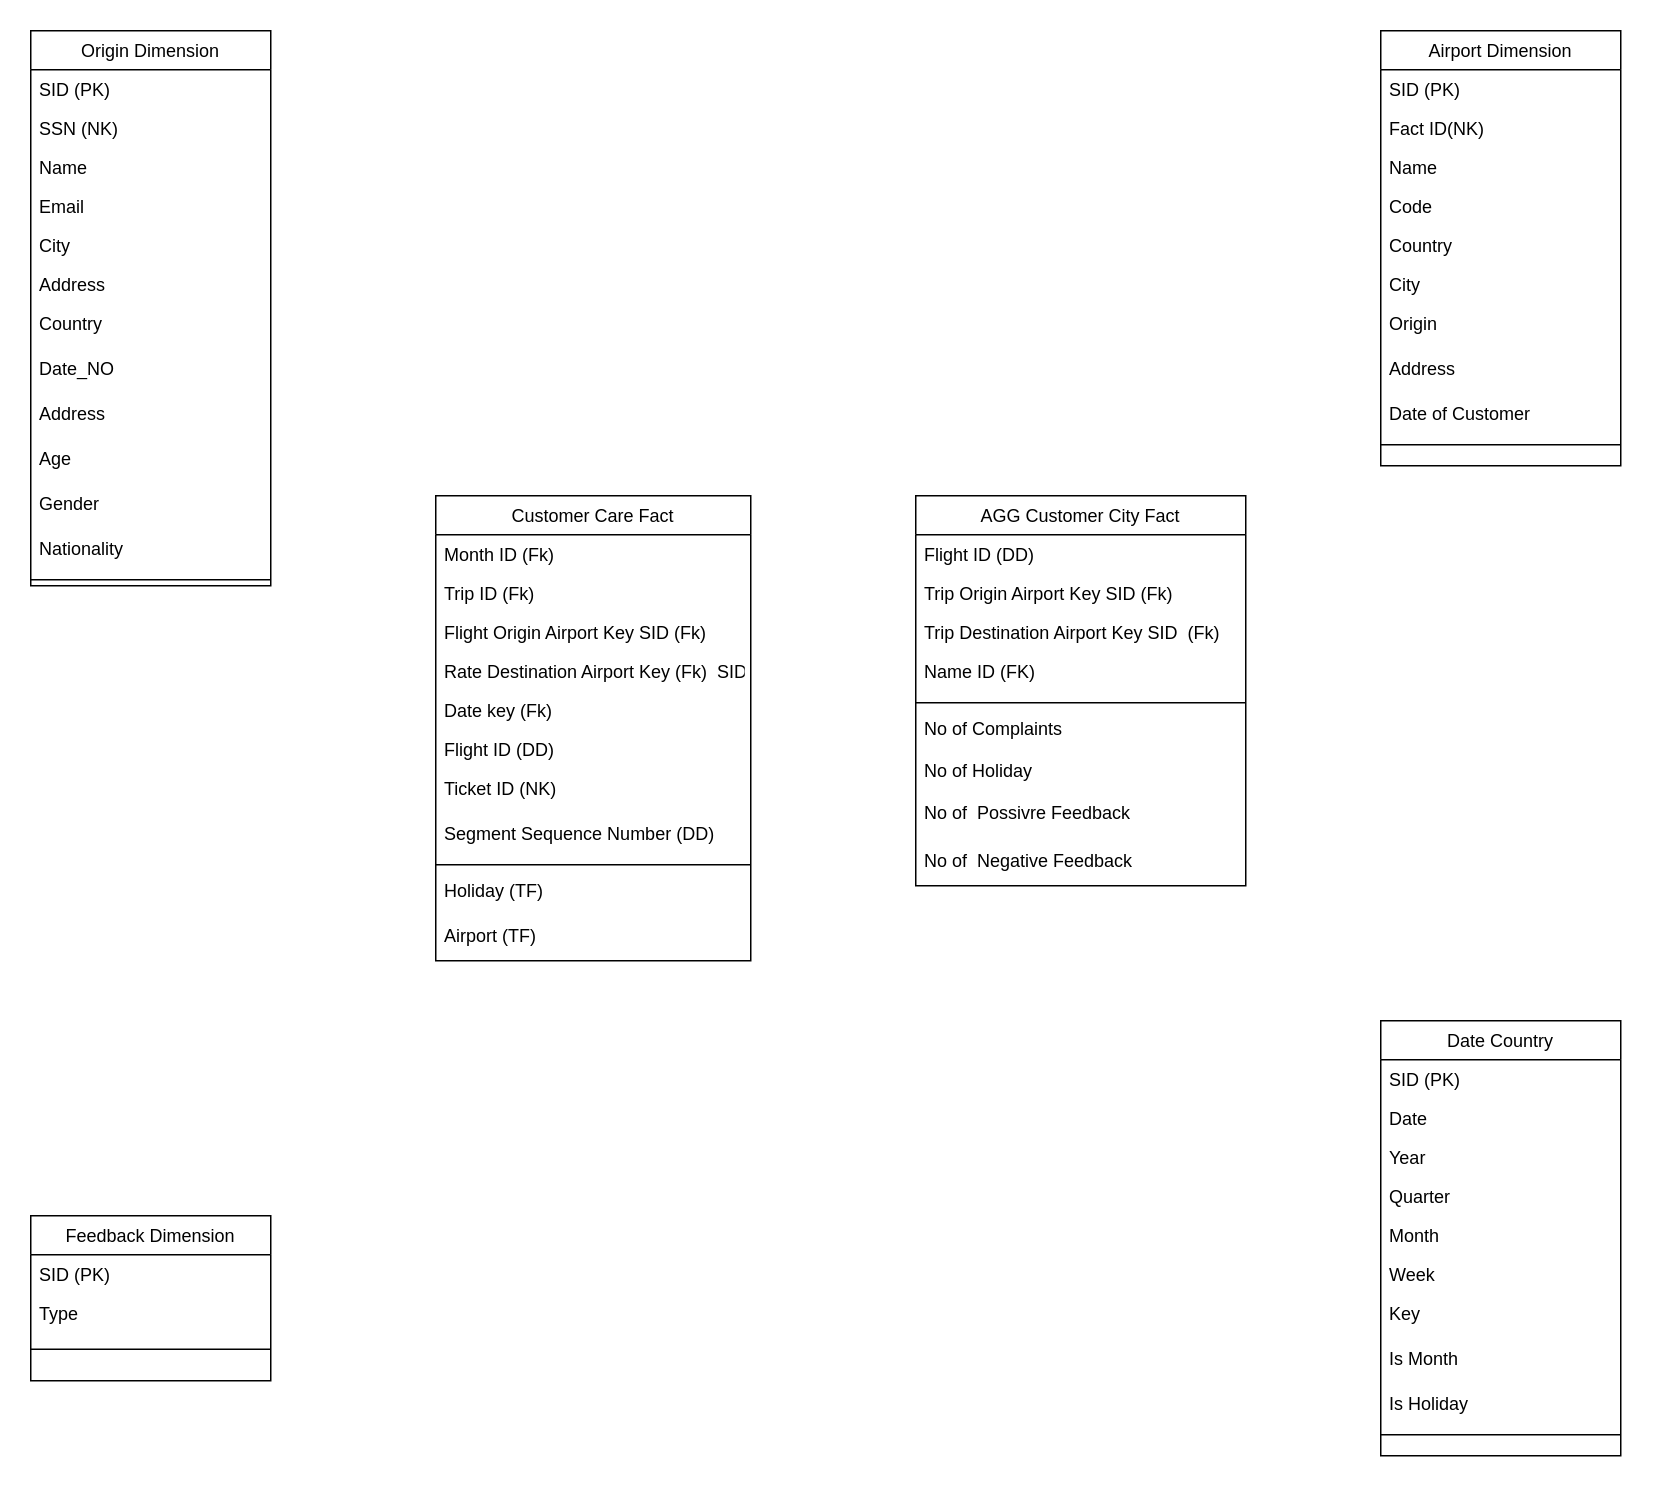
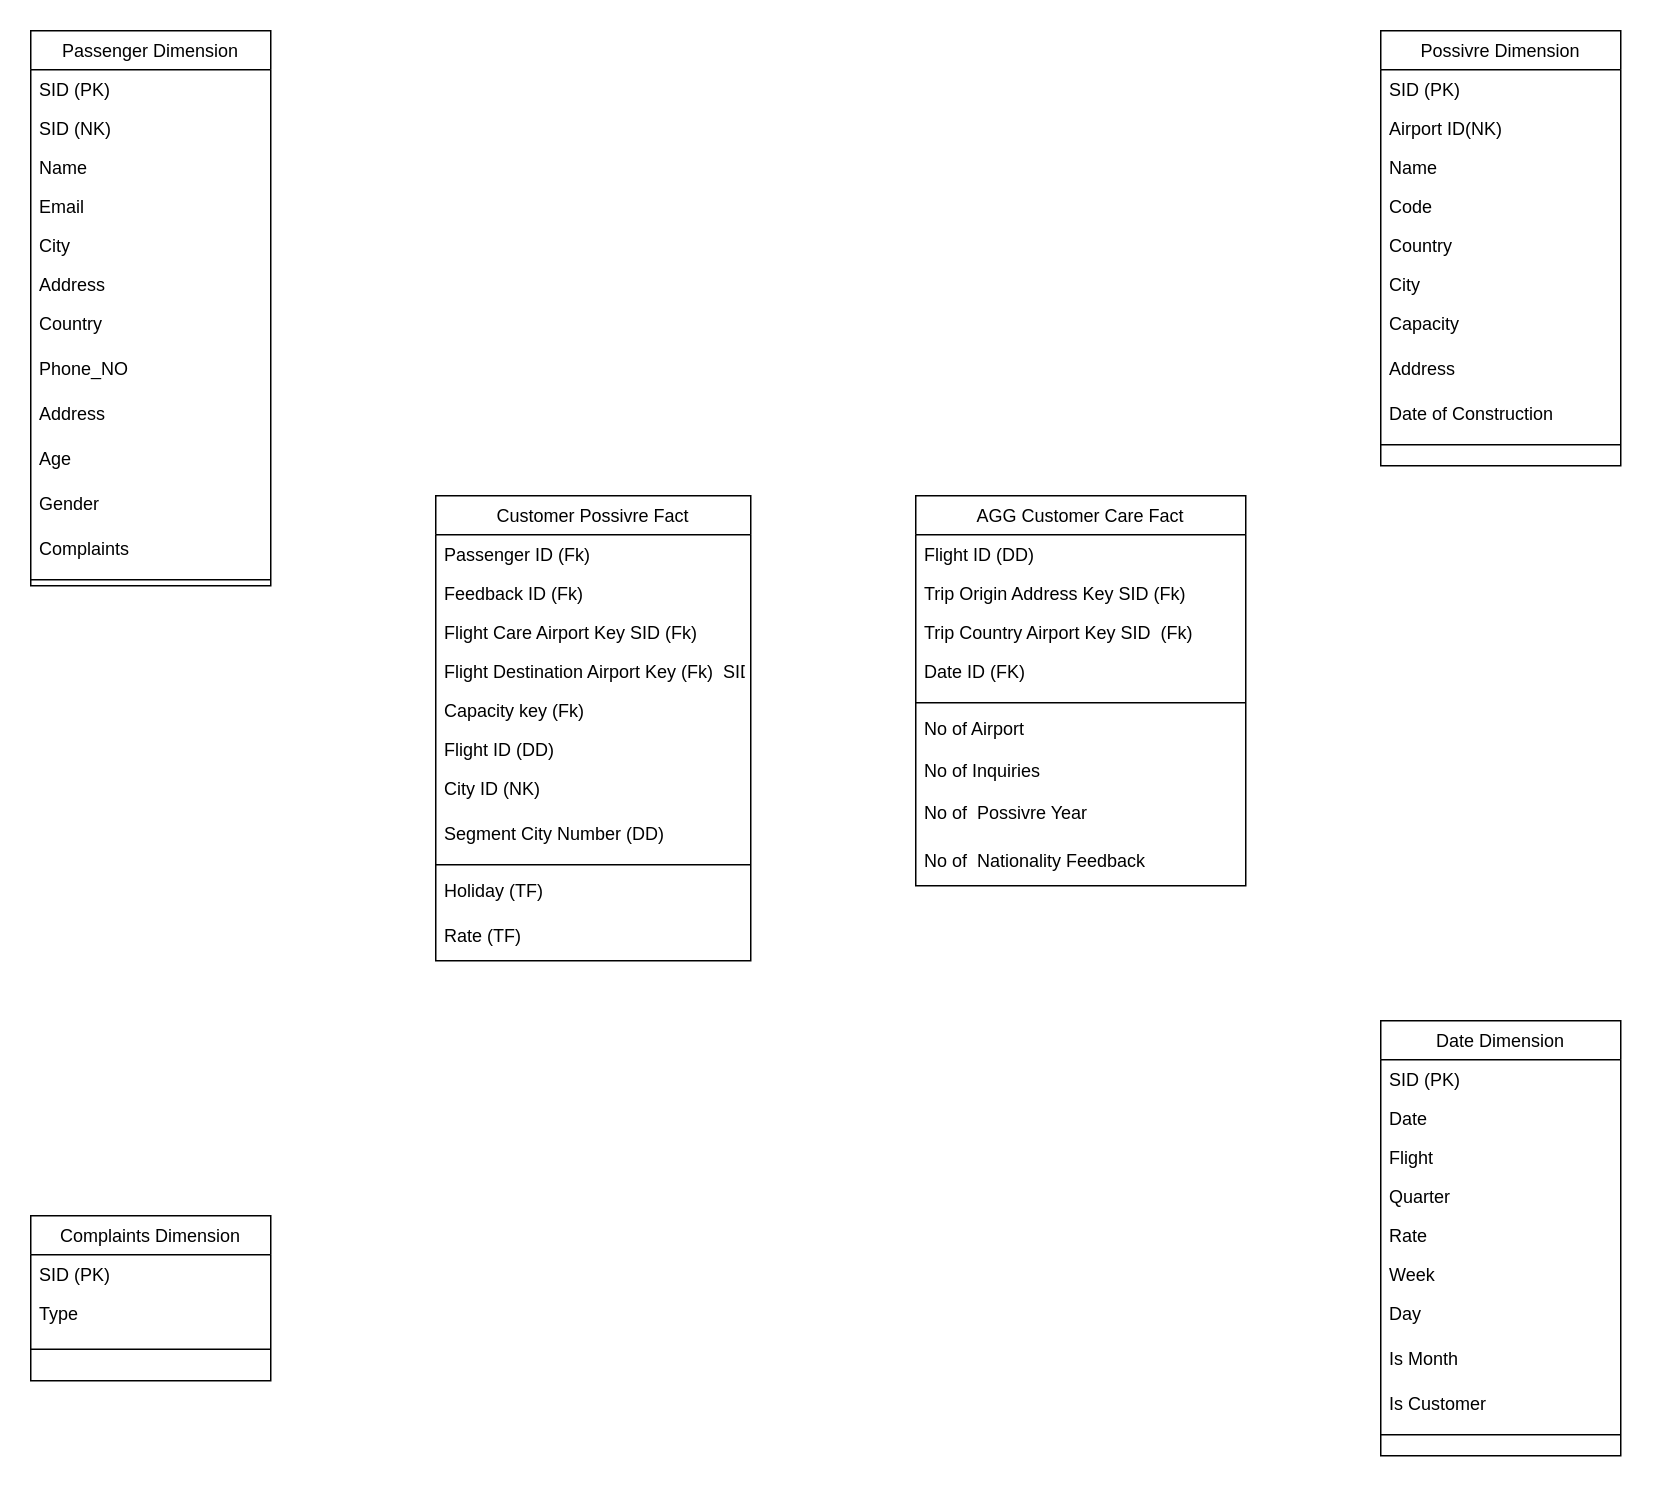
node "Origin Dimension": label "Origin Dimension" -> "Passenger Dimension"
node "Airport Dimension": label "Airport Dimension" -> "Possivre Dimension"
node "SSN (NK)": label "SSN (NK)" -> "SID (NK)"
node "Fact ID(NK)": label "Fact ID(NK)" -> "Airport ID(NK)"
node "Origin": label "Origin" -> "Capacity"
node "Date_NO": label "Date_NO" -> "Phone_NO"
node "Date of Customer": label "Date of Customer" -> "Date of Construction"
node "Customer Care Fact": label "Customer Care Fact" -> "Customer Possivre Fact"
node "AGG Customer City Fact": label "AGG Customer City Fact" -> "AGG Customer Care Fact"
node "Nationality": label "Nationality" -> "Complaints"
node "Month ID (Fk)": label "Month ID (Fk)" -> "Passenger ID (Fk)"
node "Trip ID (Fk)": label "Trip ID (Fk)" -> "Feedback ID (Fk)"
node "Trip Origin Airport Key SID (Fk)": label "Trip Origin Airport Key SID (Fk)" -> "Trip Origin Address Key SID (Fk)"
node "Flight Origin Airport Key SID (Fk)": label "Flight Origin Airport Key SID (Fk)" -> "Flight Care Airport Key SID (Fk)"
node "Trip Destination Airport Key SID (Fk)": label "Trip Destination Airport Key SID (Fk)" -> "Trip Country Airport Key SID (Fk)"
node "Rate Destination Airport Key (Fk) SID": label "Rate Destination Airport Key (Fk) SID" -> "Flight Destination Airport Key (Fk) SID"
node "Name ID (FK)": label "Name ID (FK)" -> "Date ID (FK)"
node "Date key (Fk)": label "Date key (Fk)" -> "Capacity key (Fk)"
node "No of Complaints": label "No of Complaints" -> "No of Airport"
node "No of Holiday": label "No of Holiday" -> "No of Inquiries"
node "Ticket ID (NK)": label "Ticket ID (NK)" -> "City ID (NK)"
node "No of Possivre Feedback": label "No of Possivre Feedback" -> "No of Possivre Year"
node "Segment Sequence Number (DD)": label "Segment Sequence Number (DD)" -> "Segment City Number (DD)"
node "No of Negative Feedback": label "No of Negative Feedback" -> "No of Nationality Feedback"
node "Airport (TF)": label "Airport (TF)" -> "Rate (TF)"
node "Date Country": label "Date Country" -> "Date Dimension"
node "Year": label "Year" -> "Flight"
node "Feedback Dimension": label "Feedback Dimension" -> "Complaints Dimension"
node "Month": label "Month" -> "Rate"
node "Key": label "Key" -> "Day"
node "Is Holiday": label "Is Holiday" -> "Is Customer"
